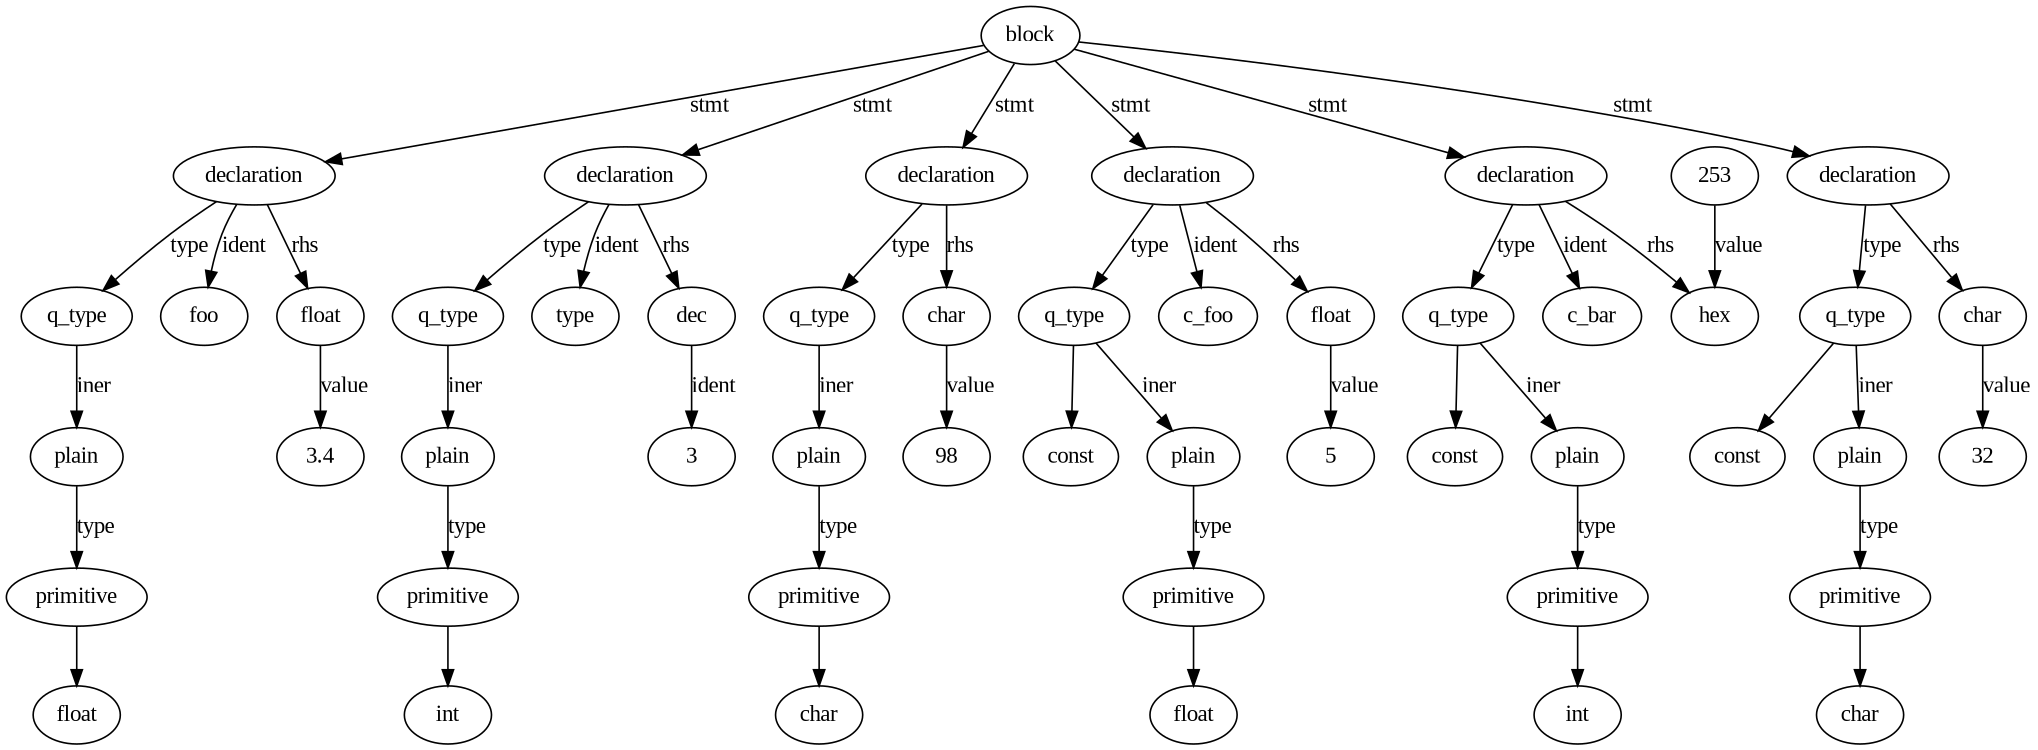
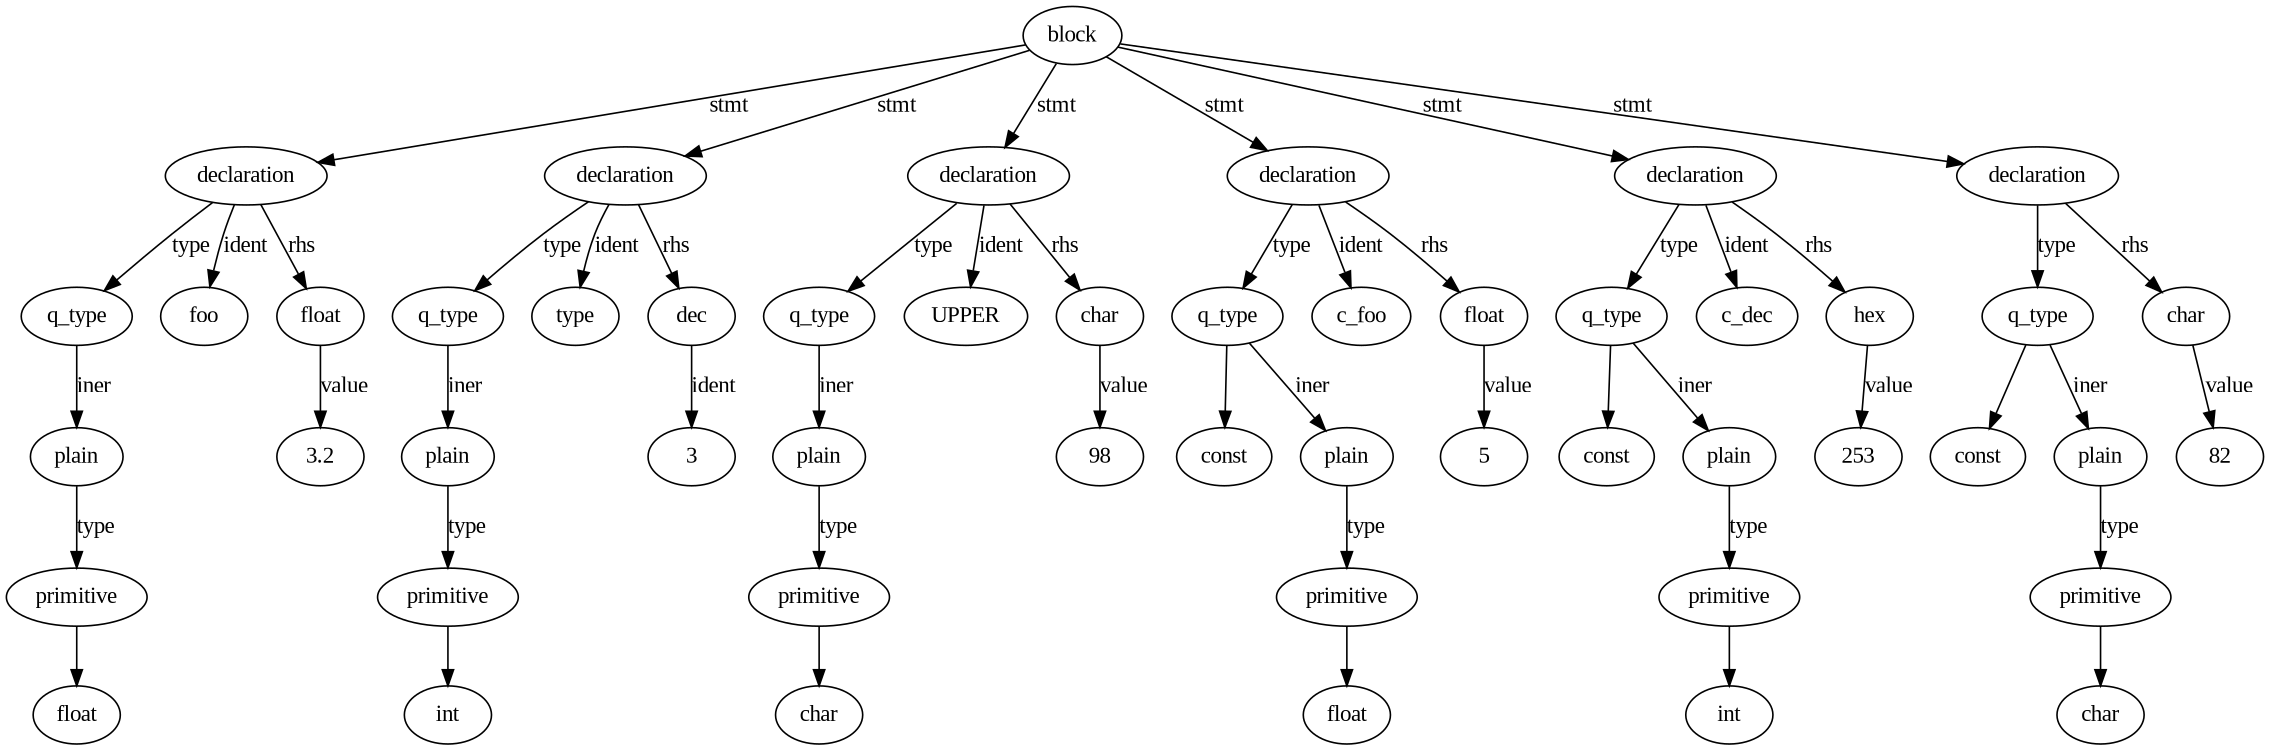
edge "253" -> "hex": reversed
node "UPPER": added
node "c_bar": label "c_bar" -> "c_dec"
node "3.4": label "3.4" -> "3.2"
node "32": label "32" -> "82"
